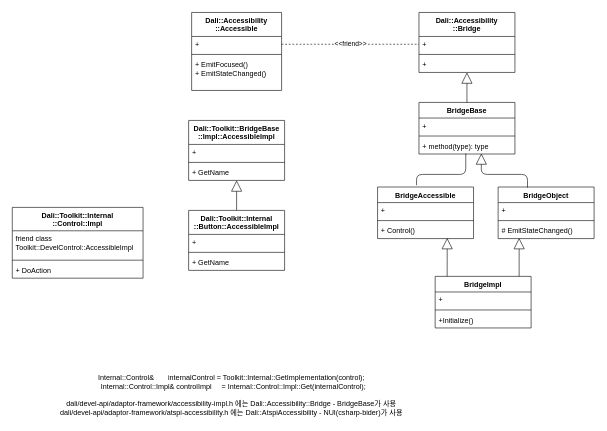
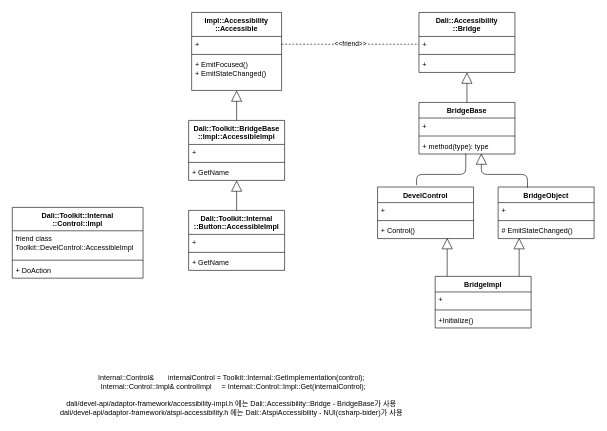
node "Dali::Accessibility ::Accessible": label "Dali::Accessibility ::Accessible" -> "Impl::Accessibility ::Accessible"
edge "Dali::Toolkit::BridgeBase ::Impl::AccessibleImpl" -> "+ EmitFocused() + EmitStateChanged()": added
node "BridgeAccessible": label "BridgeAccessible" -> "DevelControl"
